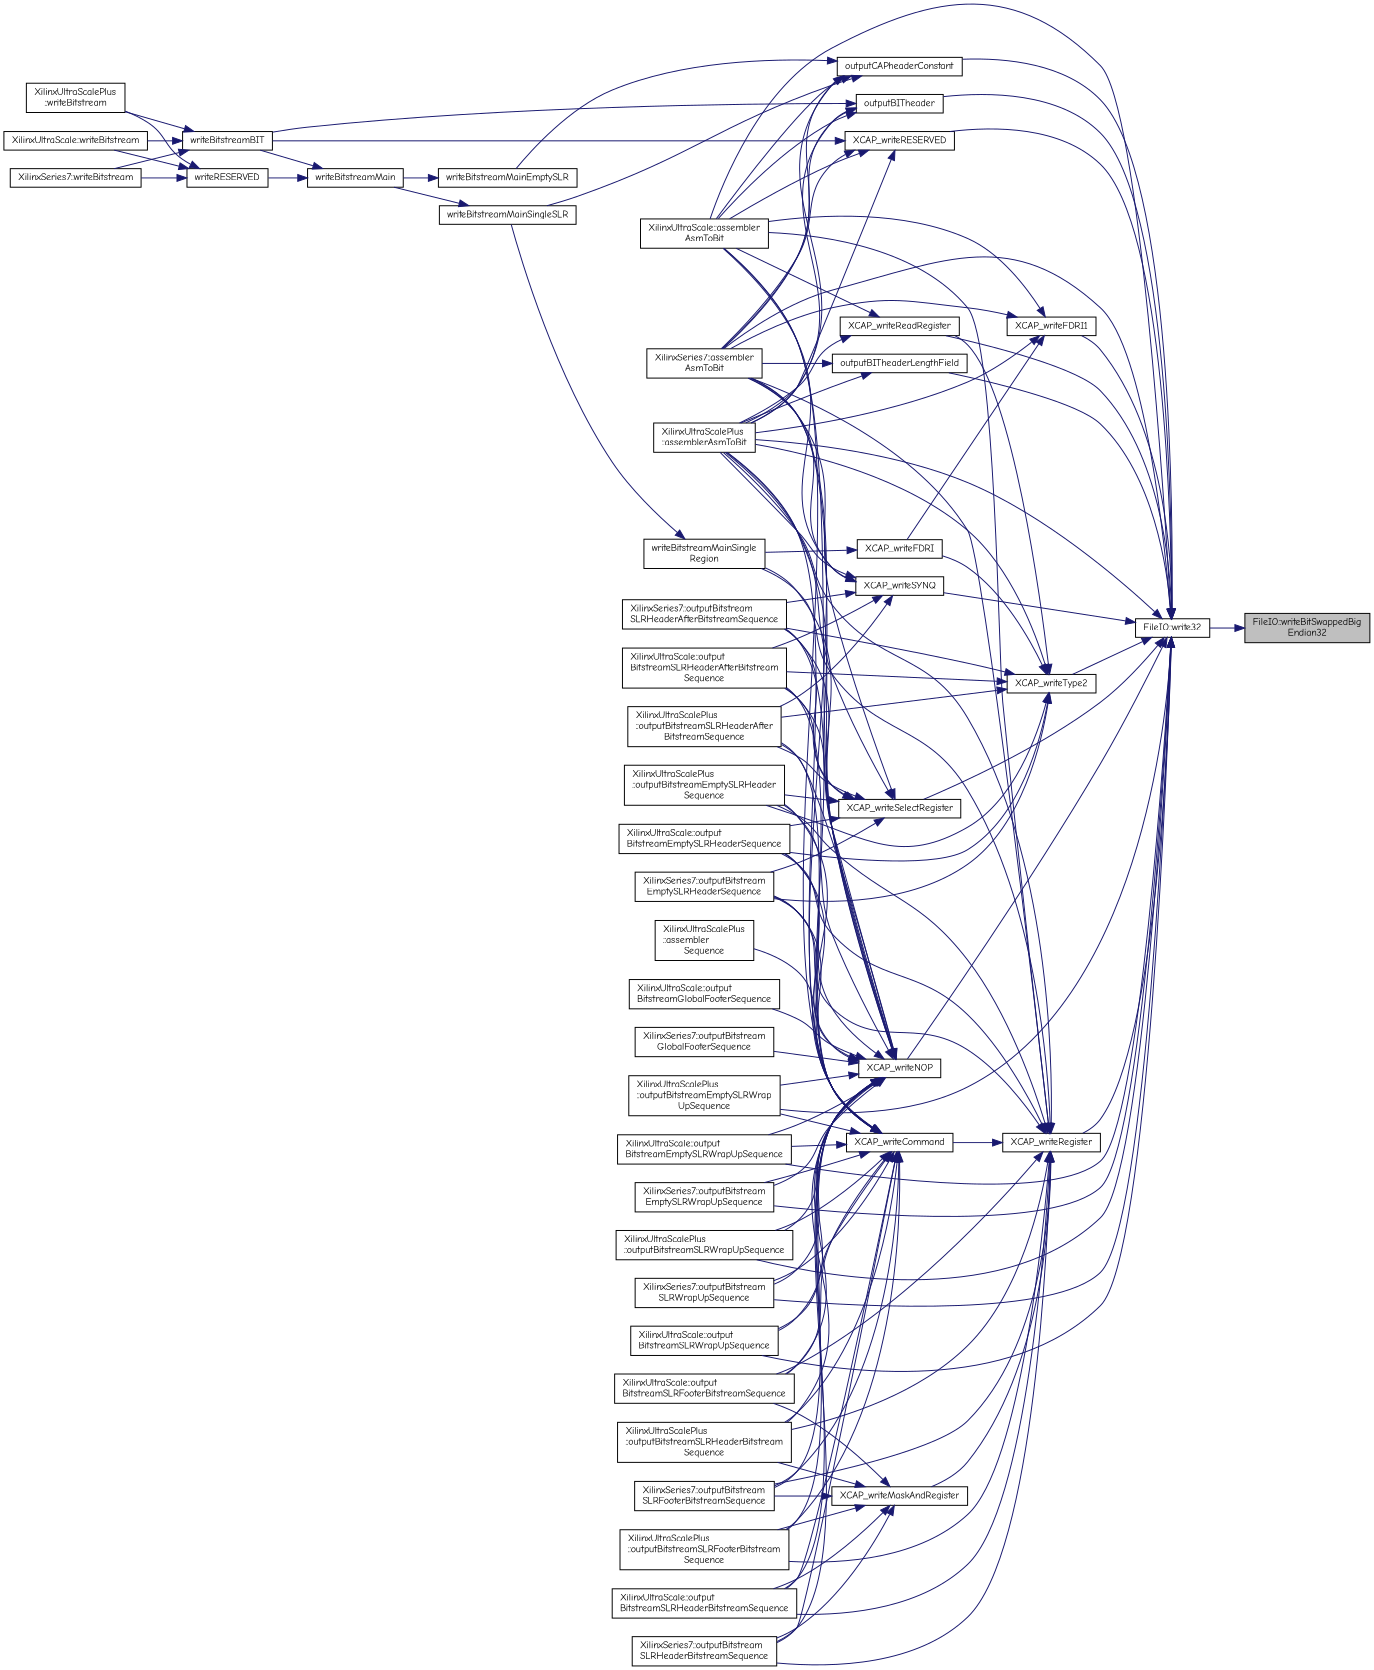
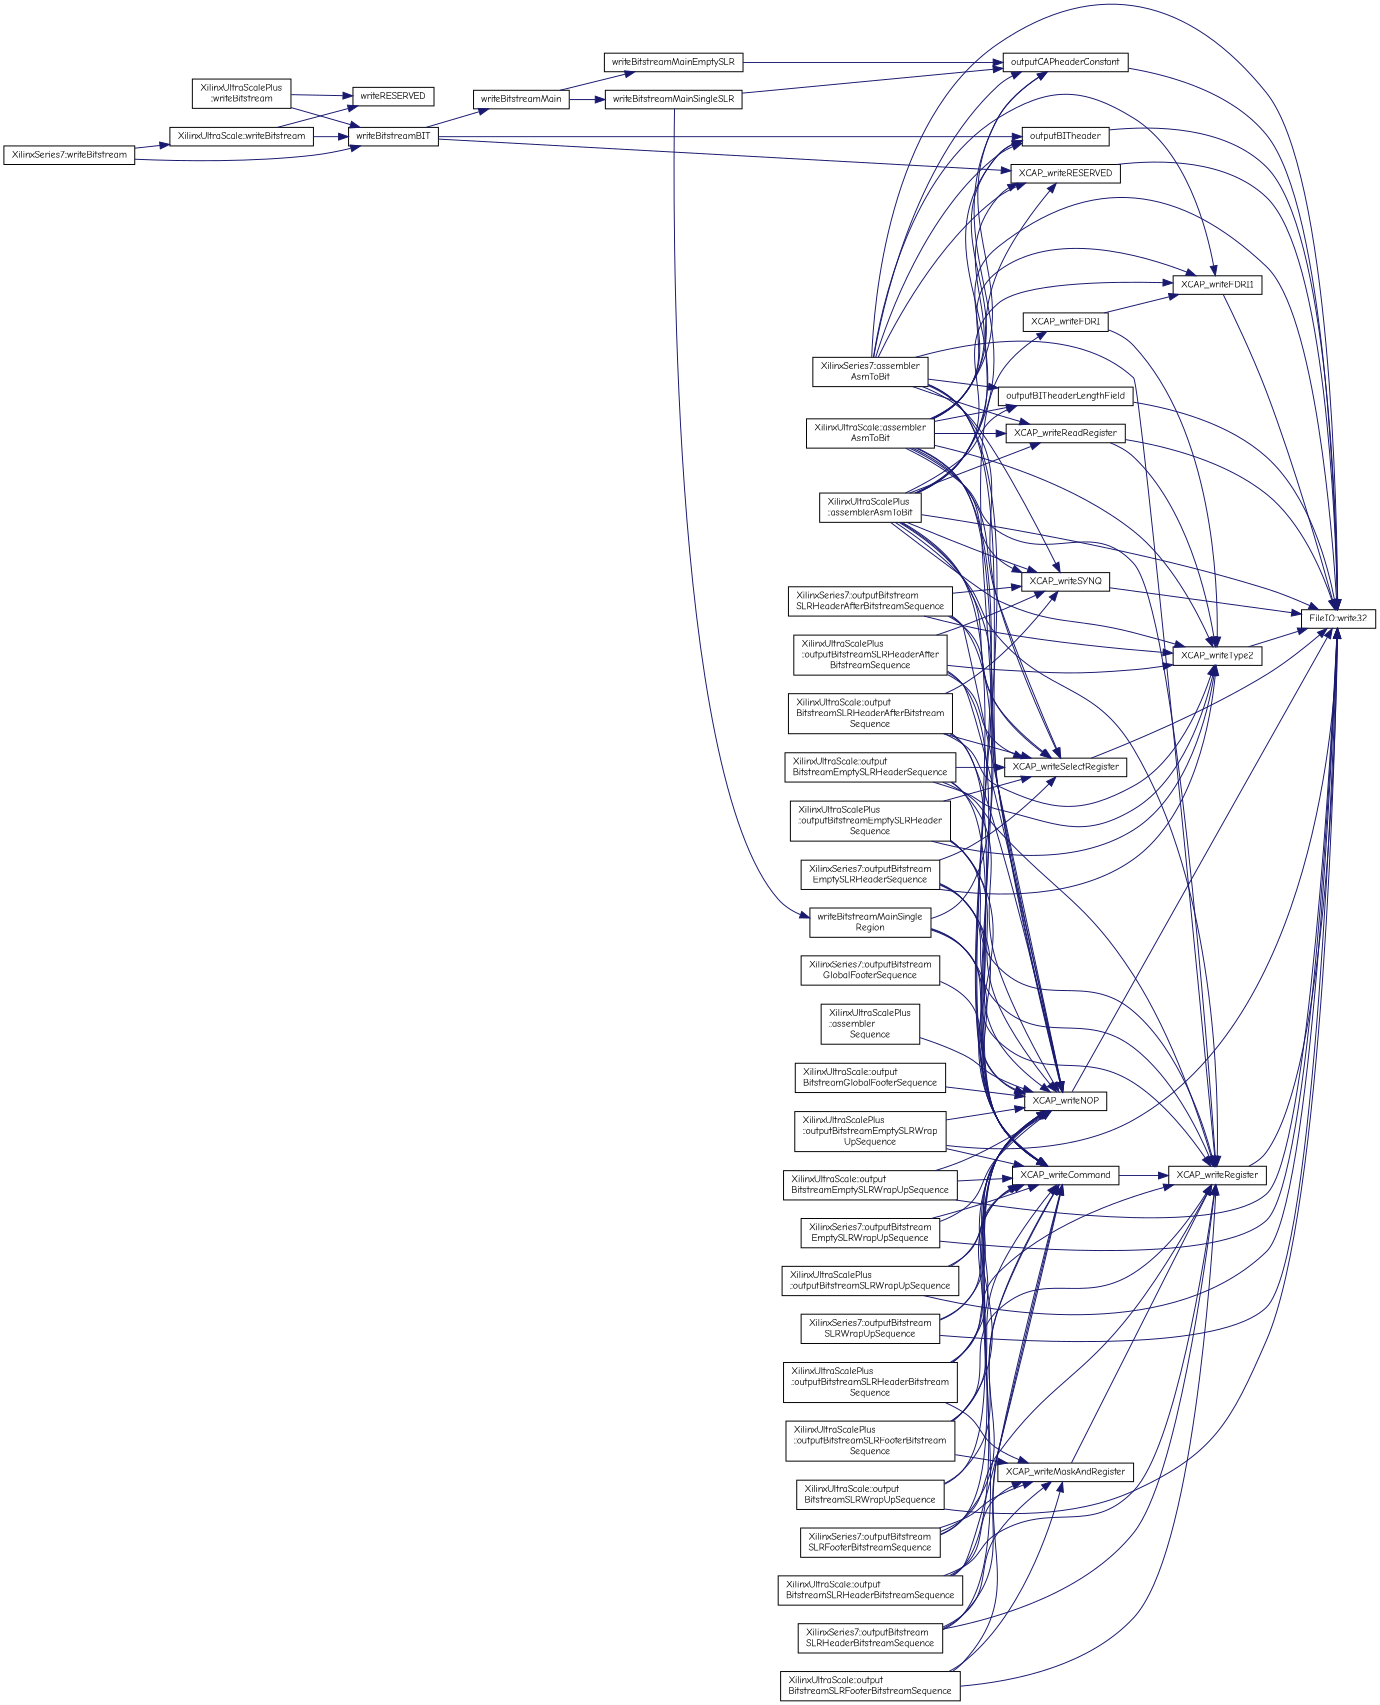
edge "XilinxSeries7::writeBitstream" -> "writeRESERVED": now "XilinxSeries7::writeBitstream" -> "XilinxUltraScale::writeBitstream"
edge "writeRESERVED" -> "writeBitstreamMain": removed
edge "XilinxSeries7::assembler AsmToBit" -> "XCAP_writeReadRegister": added
edge "XilinxUltraScale::assembler AsmToBit" -> "outputBITheaderLengthField": added
edge "XilinxUltraScale::assembler AsmToBit" -> "XCAP_writeType2": added
edge "XilinxUltraScale::assembler AsmToBit" -> "XCAP_writeSelectRegister": added
node "FileIO::writeBitSwappedBig Endian32": removed
edge "writeBitstreamMainSingle Region" -> "XCAP_writeCommand": added
edge "XilinxUltraScale::output BitstreamSLRFooterBitstreamSequence" -> "XCAP_writeNOP": removed
